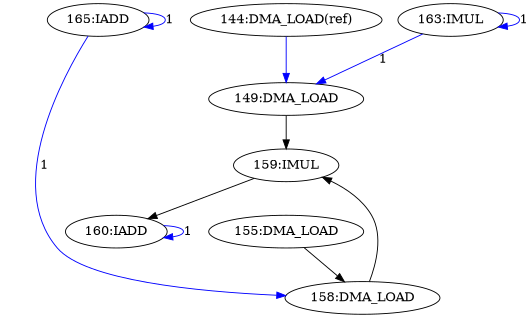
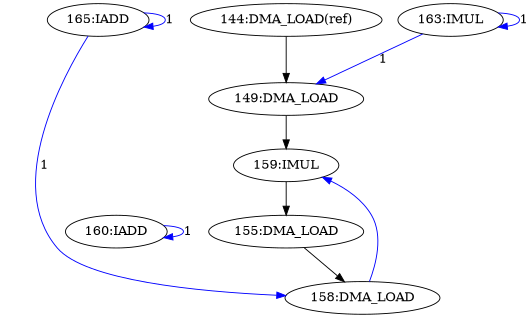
edge "144:DMA_LOAD(ref)" -> "149:DMA_LOAD": color blue -> black
edge "159:IMUL" -> "160:IADD": now "159:IMUL" -> "155:DMA_LOAD"
edge "158:DMA_LOAD" -> "159:IMUL": color black -> blue
